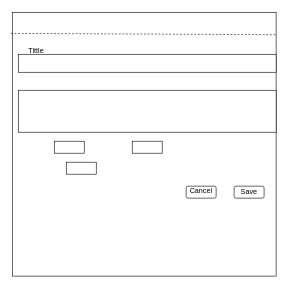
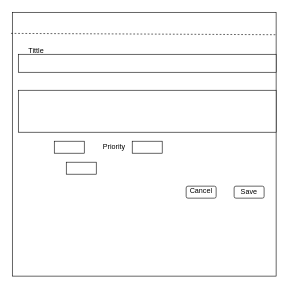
node "Priority": added
